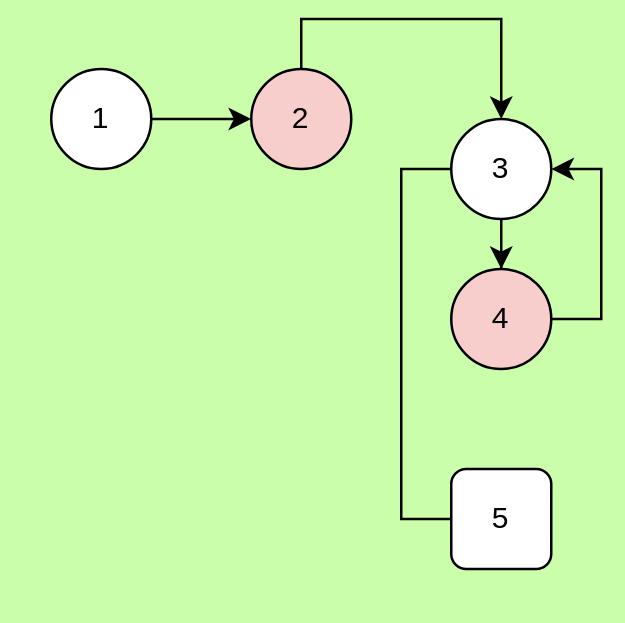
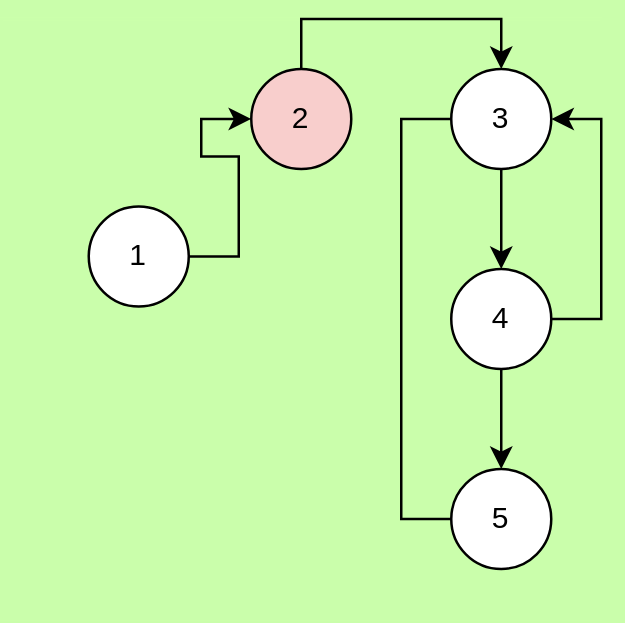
node "1": moved (101, 119) -> (139, 256)
node "3": moved (501, 169) -> (501, 119)
node "4": fillcolor #f8cecc -> #ffffff
edge "4" -> "5": added
node "5": shape rounded rectangle -> ellipse
